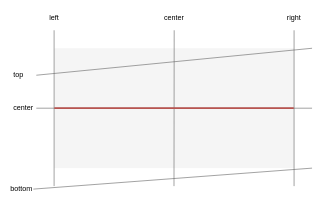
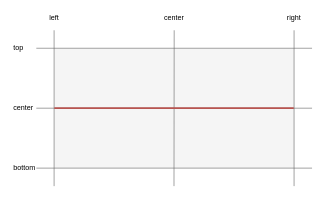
node "top": moved (24, 75) -> (24, 48)
node "bottom": moved (21, 189) -> (24, 168)
